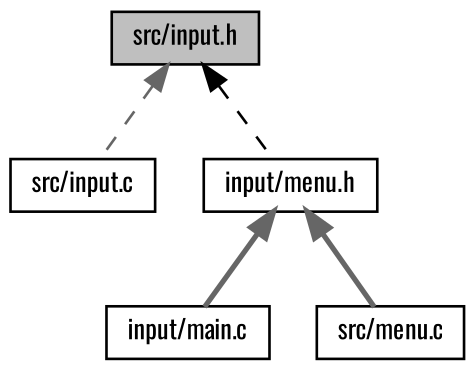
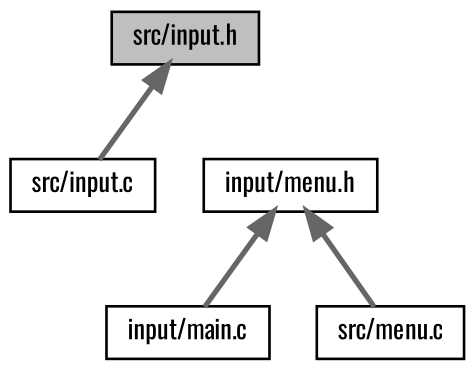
edge "src/input.c" -> "src/input.h": style dashed -> bold
edge "input/menu.h" -> "src/input.h": removed
